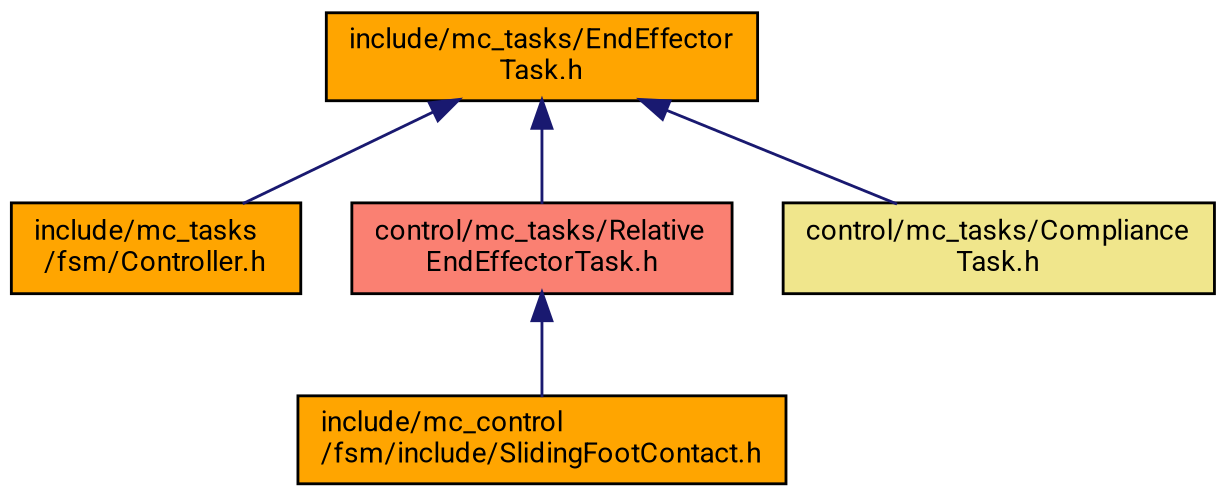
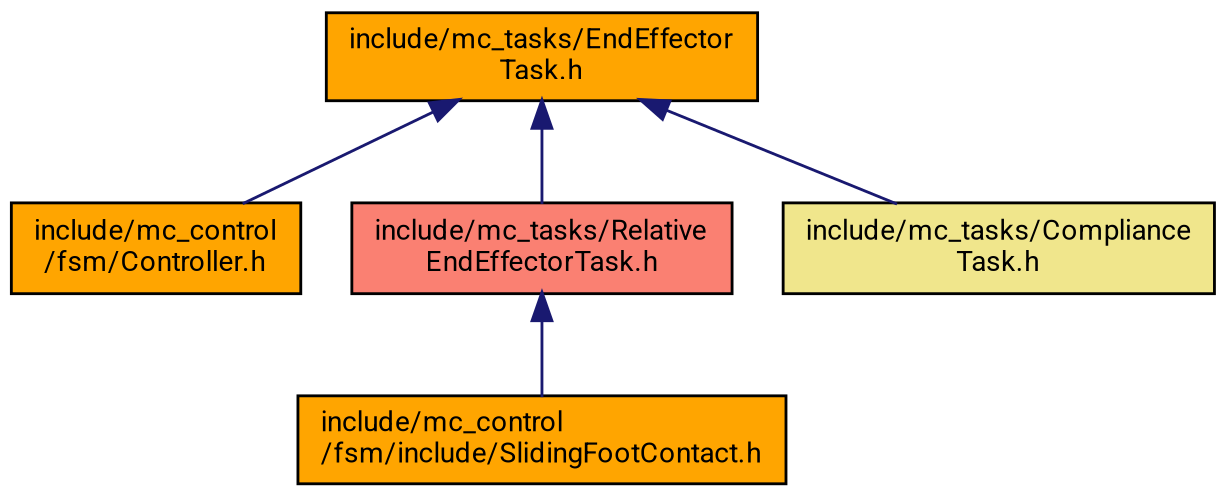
node "include/mc_tasks /fsm/Controller.h": label "include/mc_tasks /fsm/Controller.h" -> "include/mc_control /fsm/Controller.h"
node "control/mc_tasks/Relative EndEffectorTask.h": label "control/mc_tasks/Relative EndEffectorTask.h" -> "include/mc_tasks/Relative EndEffectorTask.h"
node "control/mc_tasks/Compliance Task.h": label "control/mc_tasks/Compliance Task.h" -> "include/mc_tasks/Compliance Task.h"
